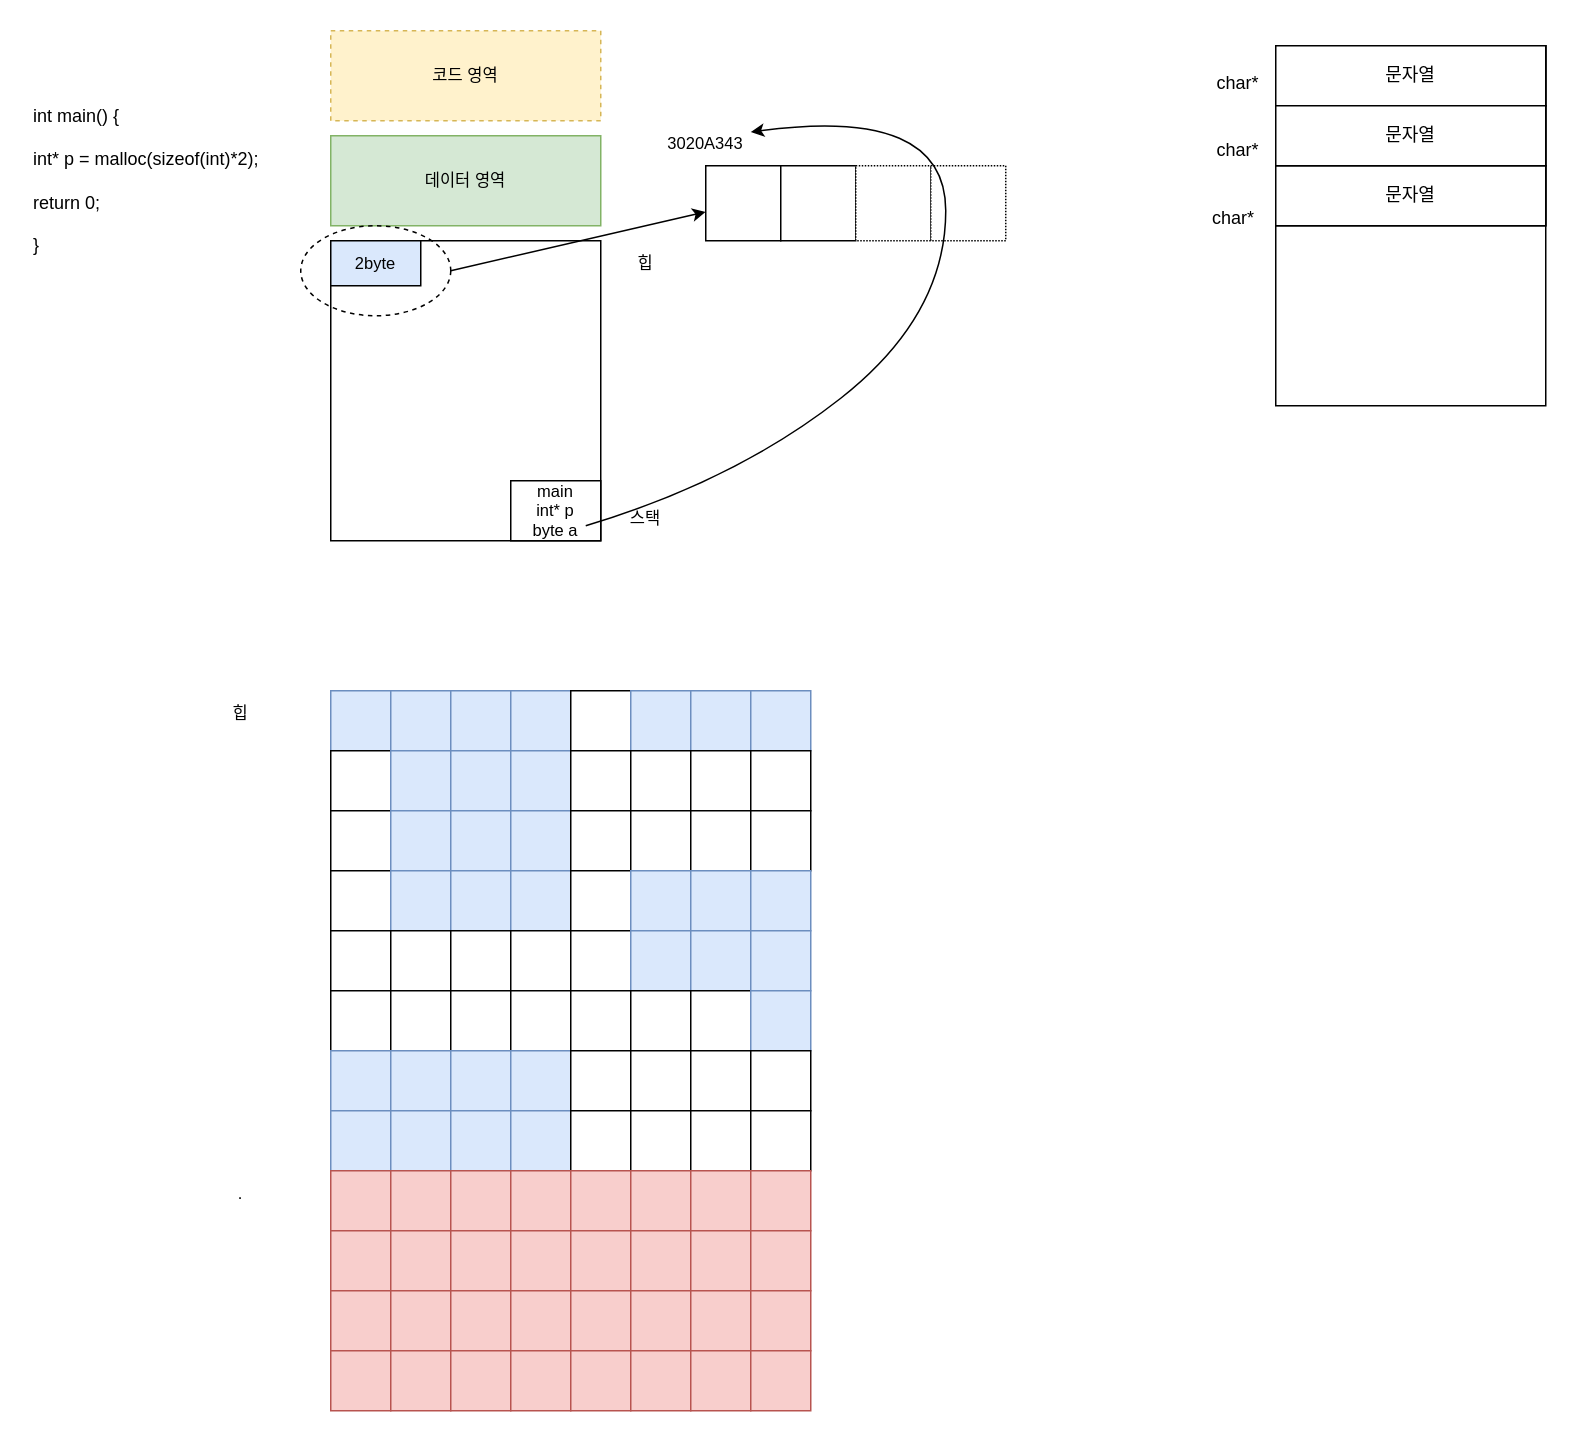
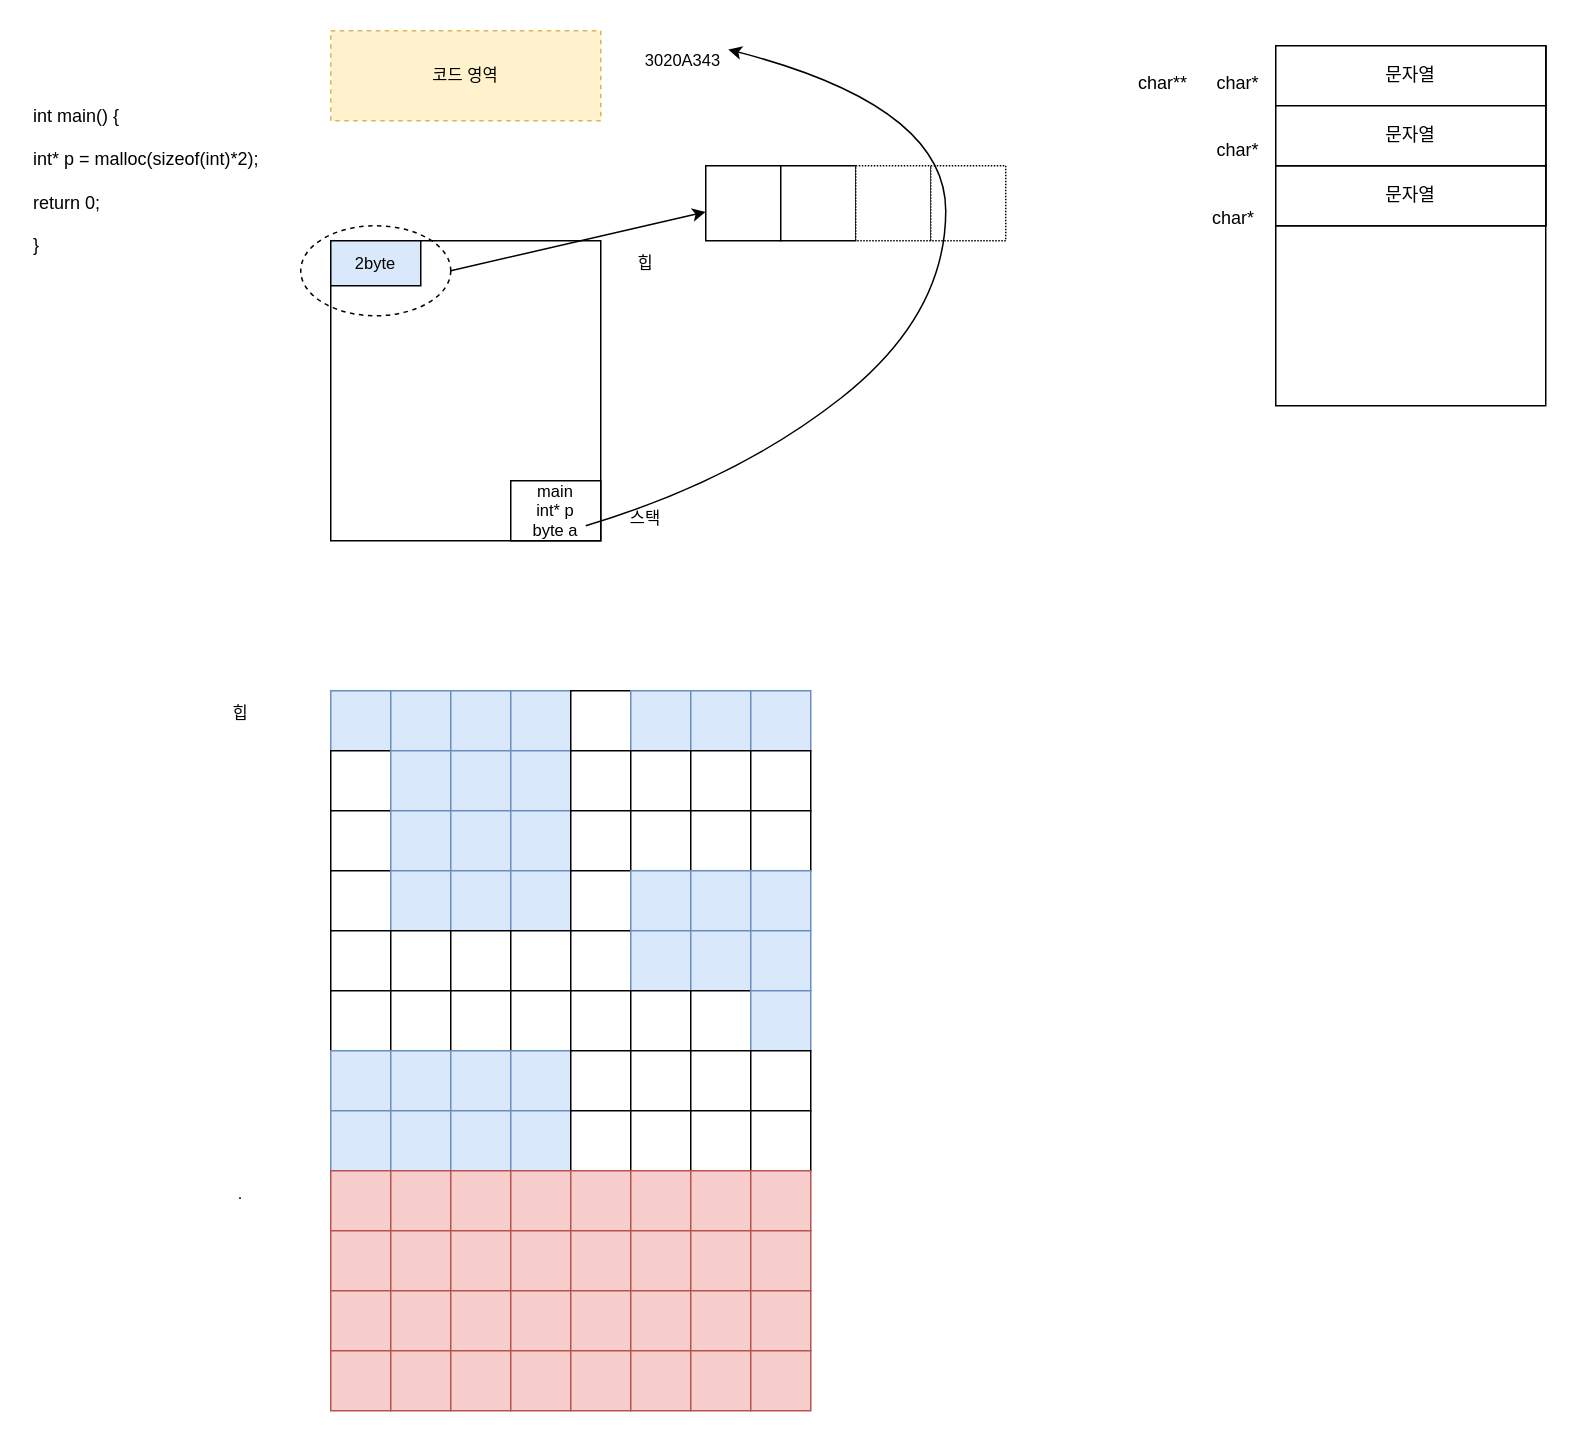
node "char**": added
node "3020A343": moved (706, 143) -> (683, 61)
node "데이터 영역": removed
